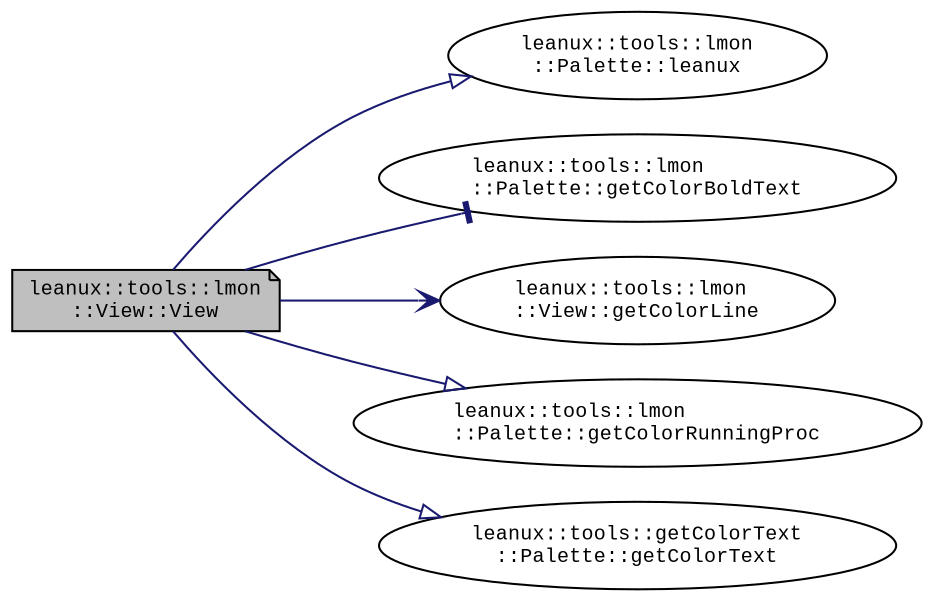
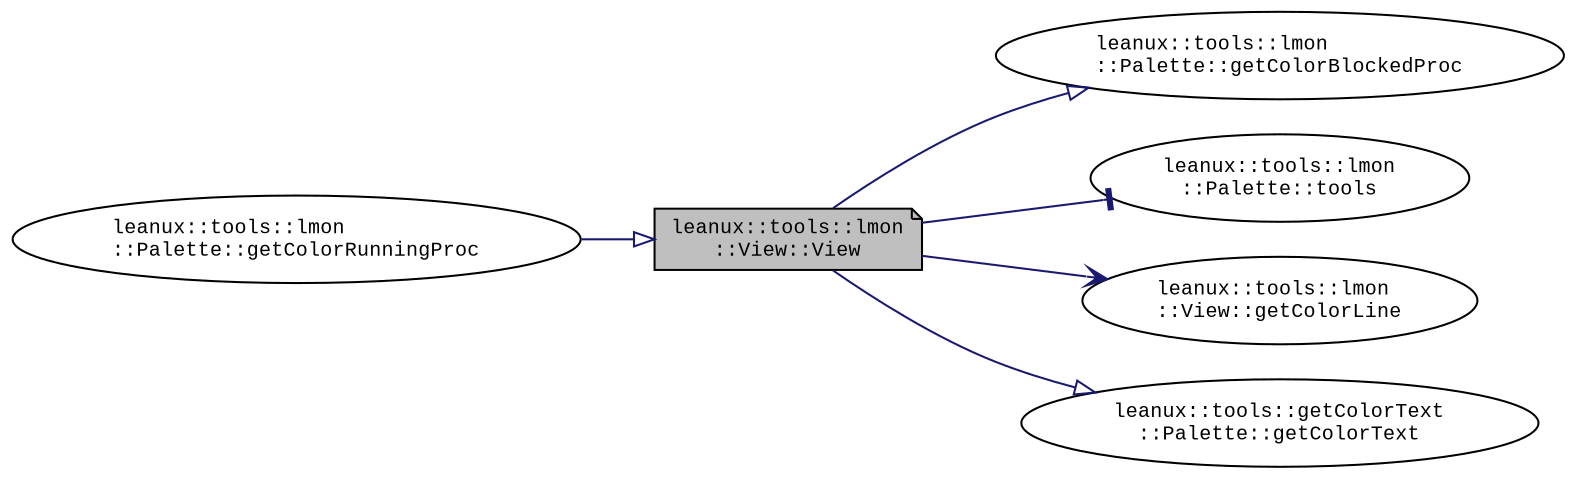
node "leanux::tools::lmon ::Palette::leanux": label "leanux::tools::lmon ::Palette::leanux" -> "leanux::tools::lmon ::Palette::getColorBlockedProc"
node "leanux::tools::lmon ::Palette::getColorBoldText": label "leanux::tools::lmon ::Palette::getColorBoldText" -> "leanux::tools::lmon ::Palette::tools"
edge "leanux::tools::lmon ::View::View" -> "leanux::tools::lmon ::Palette::getColorRunningProc": reversed
